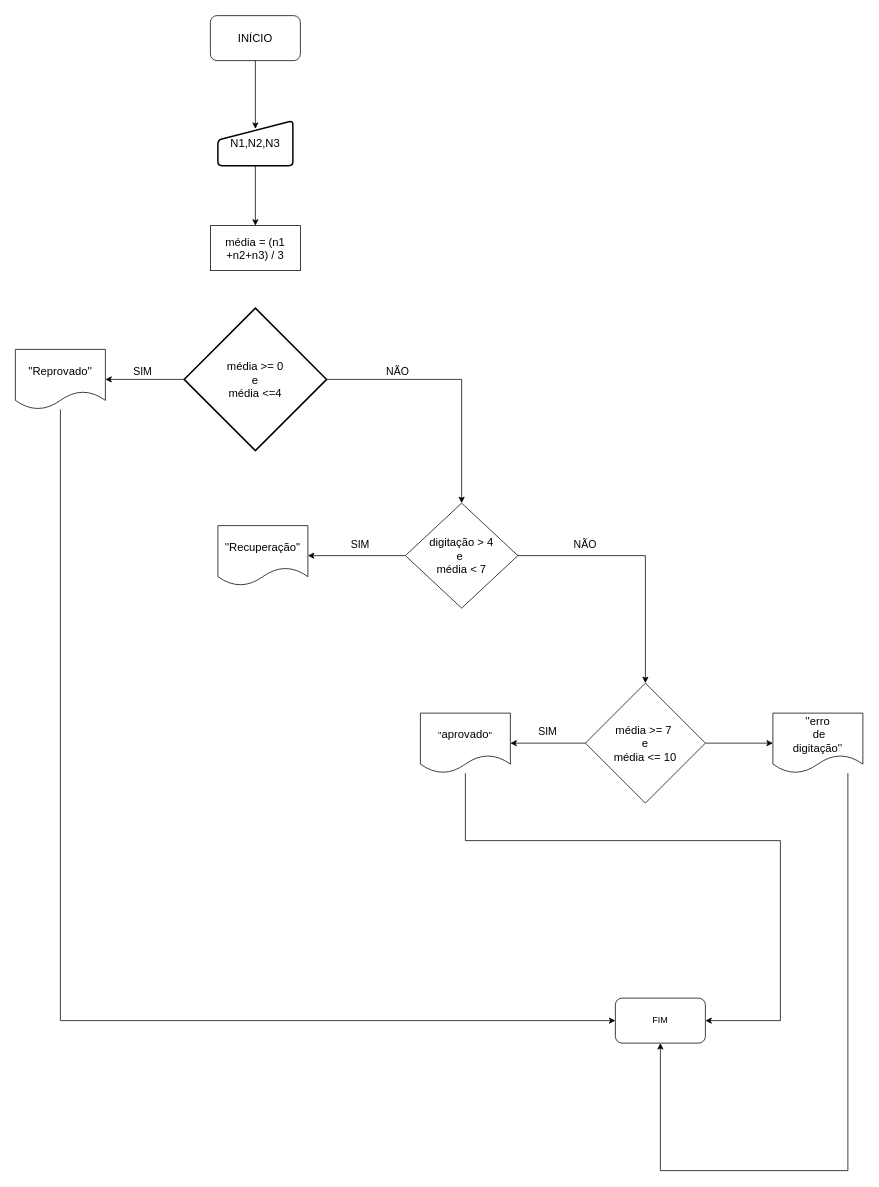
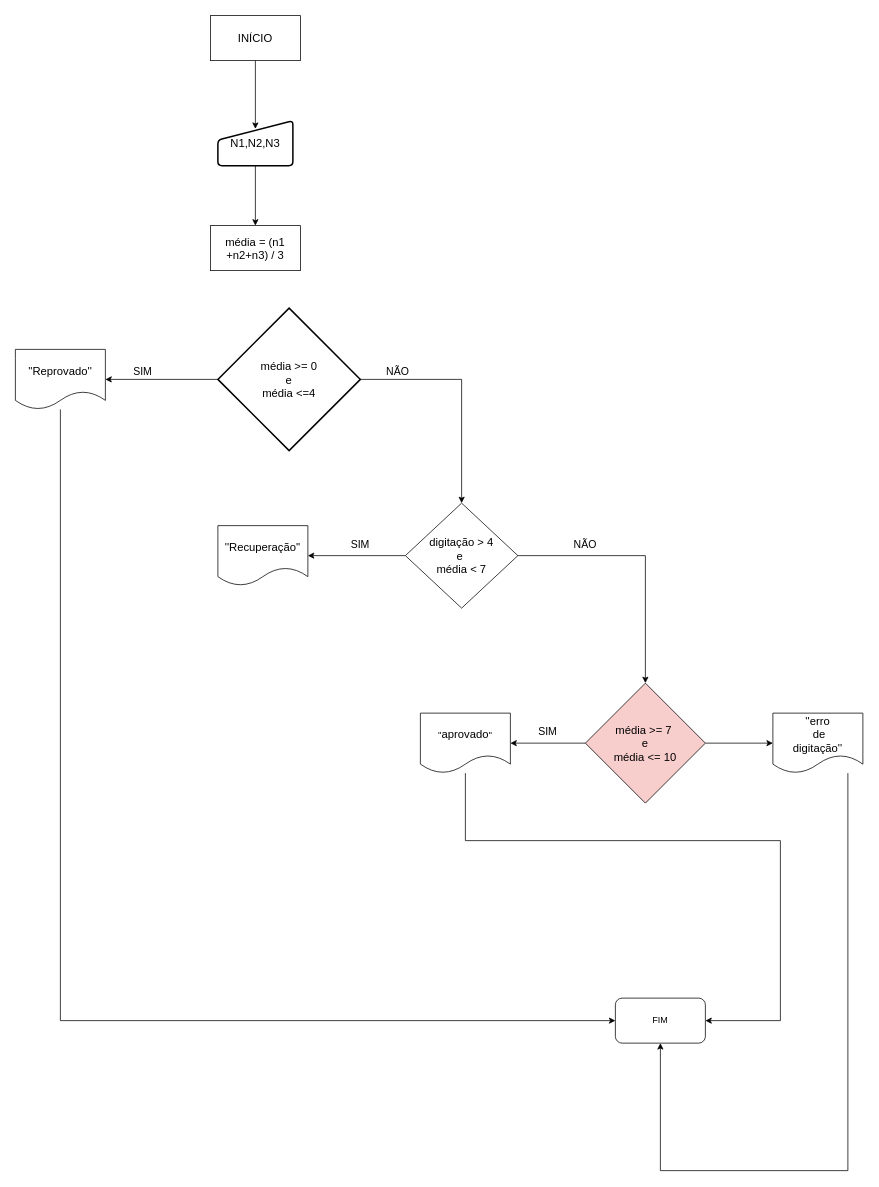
node "INÍCIO": shape rounded rectangle -> rectangle
node "média >= 0 e média <=4": moved (255, 379) -> (289, 379)
node "média >= 7 e média <= 10": fillcolor #ffffff -> #f8cecc
